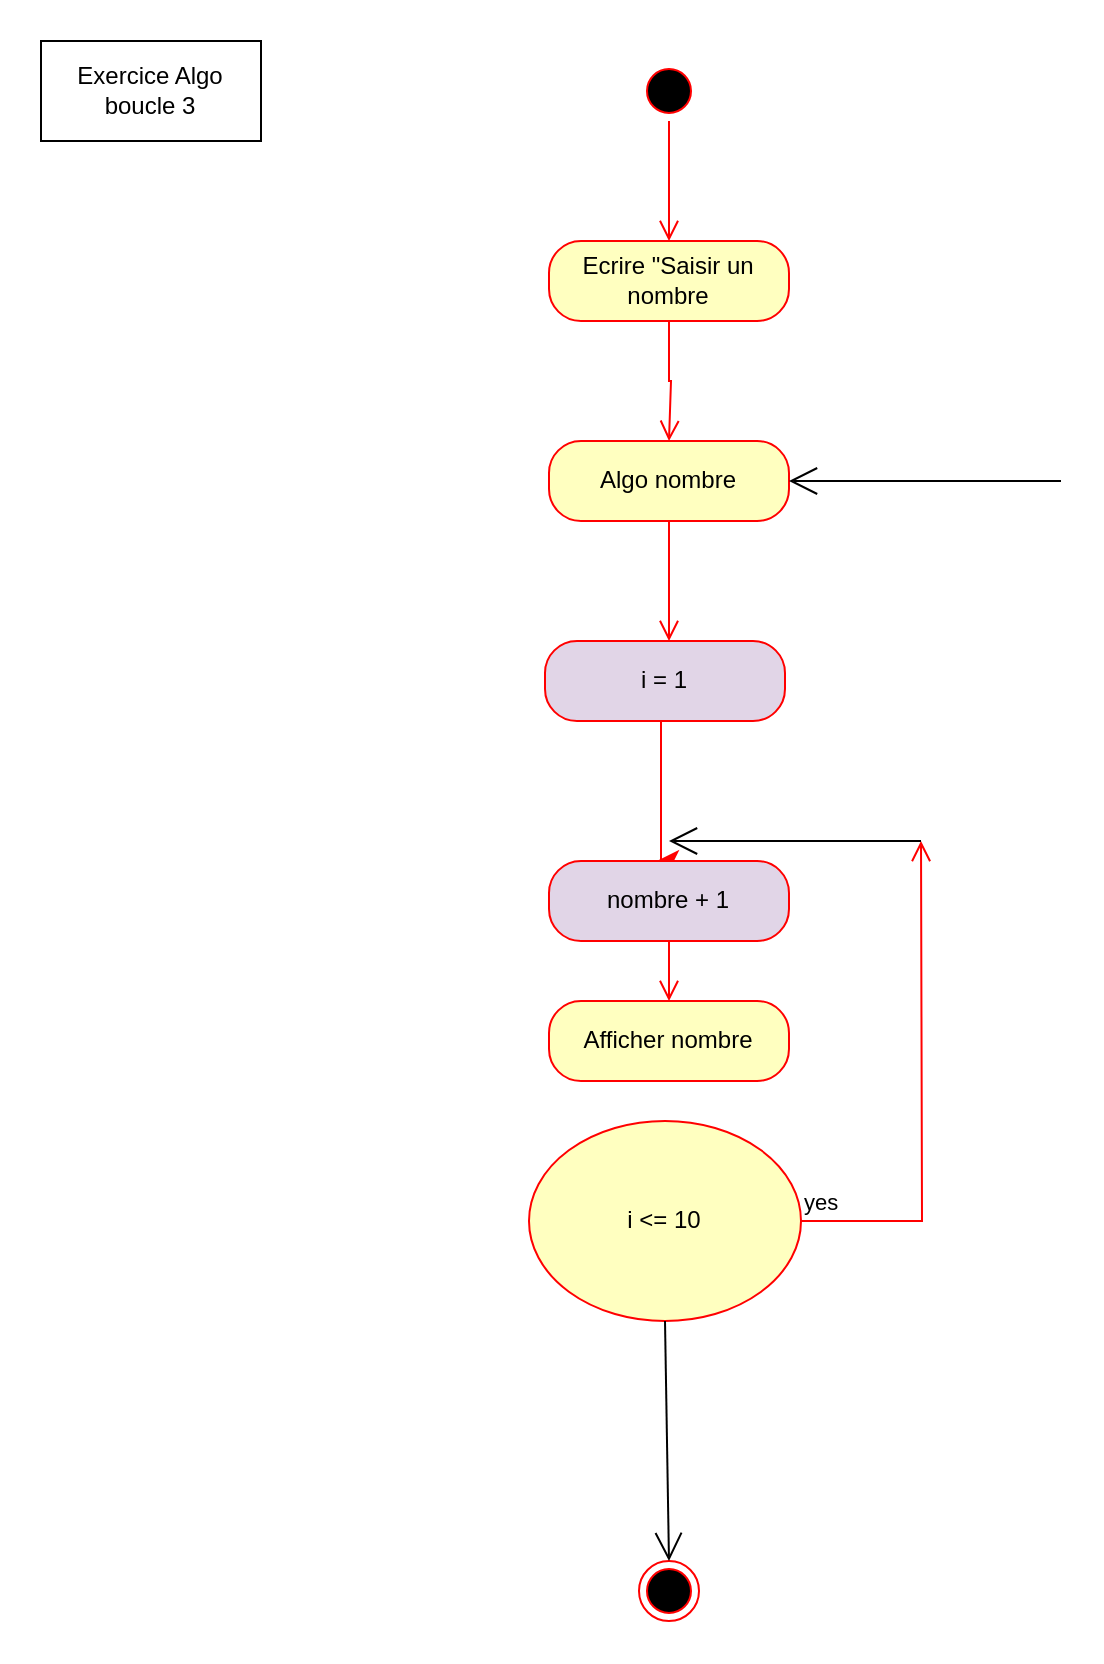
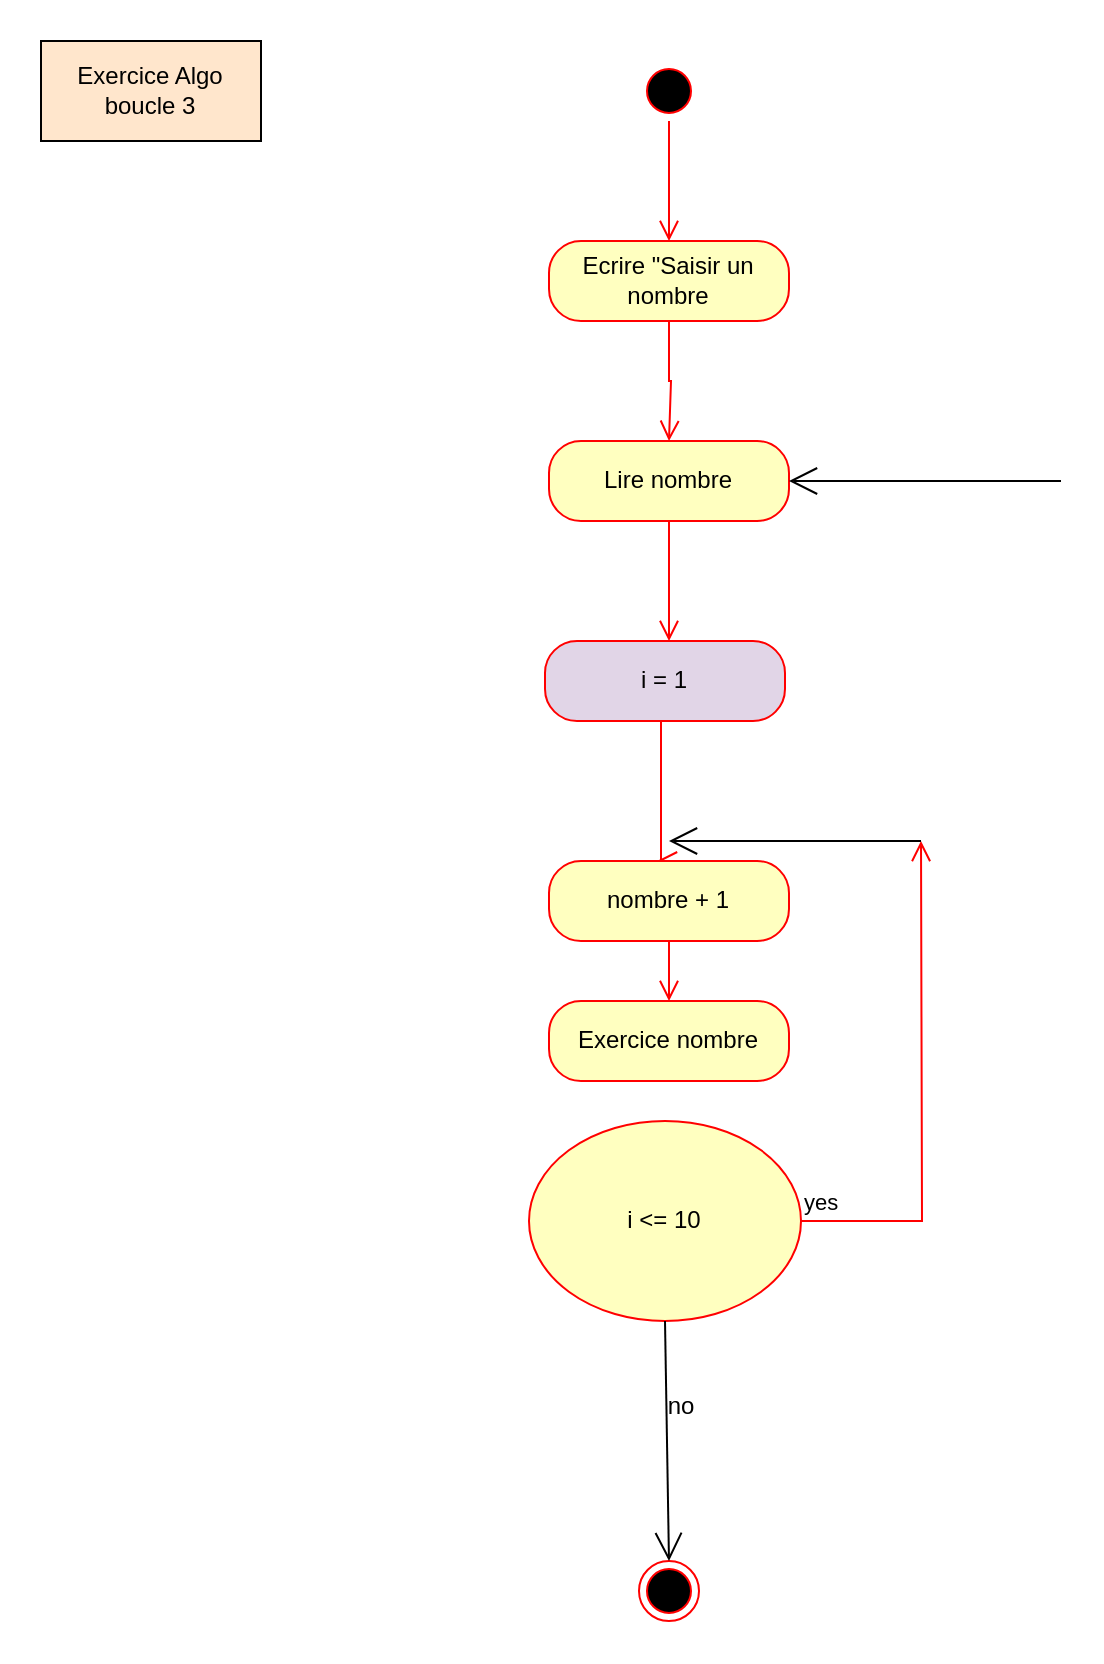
node "Exercice Algo boucle 3": fillcolor #ffffff -> #ffe6cc
node "Algo nombre": label "Algo nombre" -> "Lire nombre"
edge "i = 1" -> "nombre + 1": arrowhead classic -> open
node "nombre + 1": fillcolor #e1d5e7 -> #ffffc0
node "Afficher nombre": label "Afficher nombre" -> "Exercice nombre"
node "no": added
